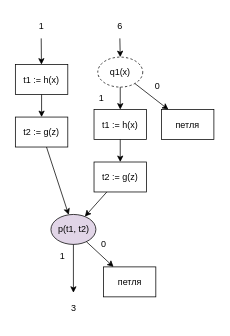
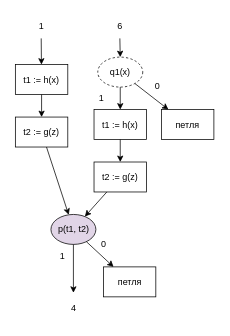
node "3": label "3" -> "4"
